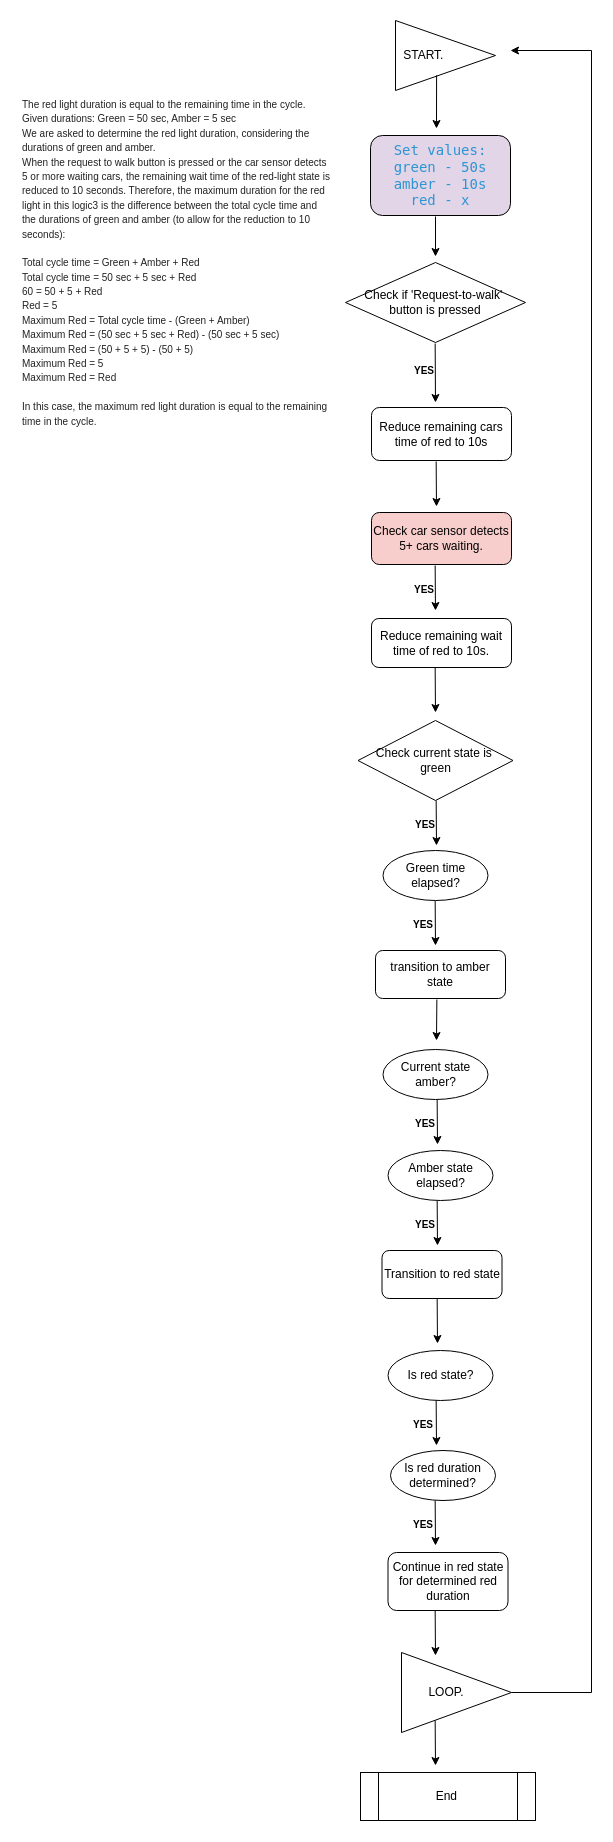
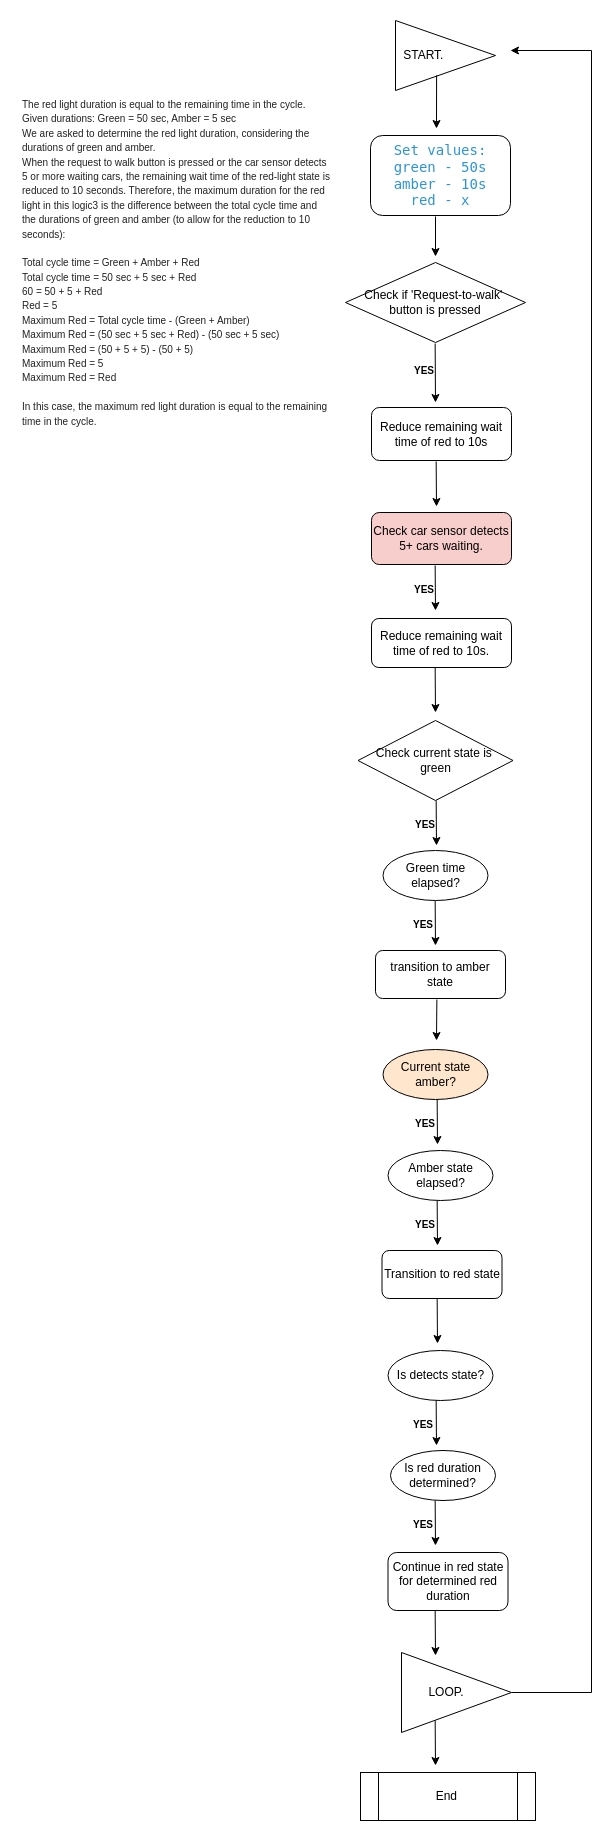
node "Set values: green - 50s amber - 10s red - x": fillcolor #e1d5e7 -> #ffffff
node "Reduce remaining cars time of red to 10s": label "Reduce remaining cars time of red to 10s" -> "Reduce remaining wait time of red to 10s"
node "Current state amber?": fillcolor #ffffff -> #ffe6cc
node "Is red state?": label "Is red state?" -> "Is detects state?"
